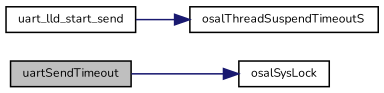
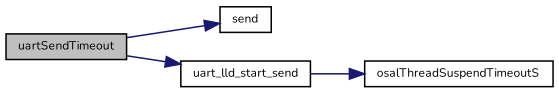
edge "uartSendTimeout" -> "uart_lld_start_send": added
node "osalSysLock": label "osalSysLock" -> "send"
